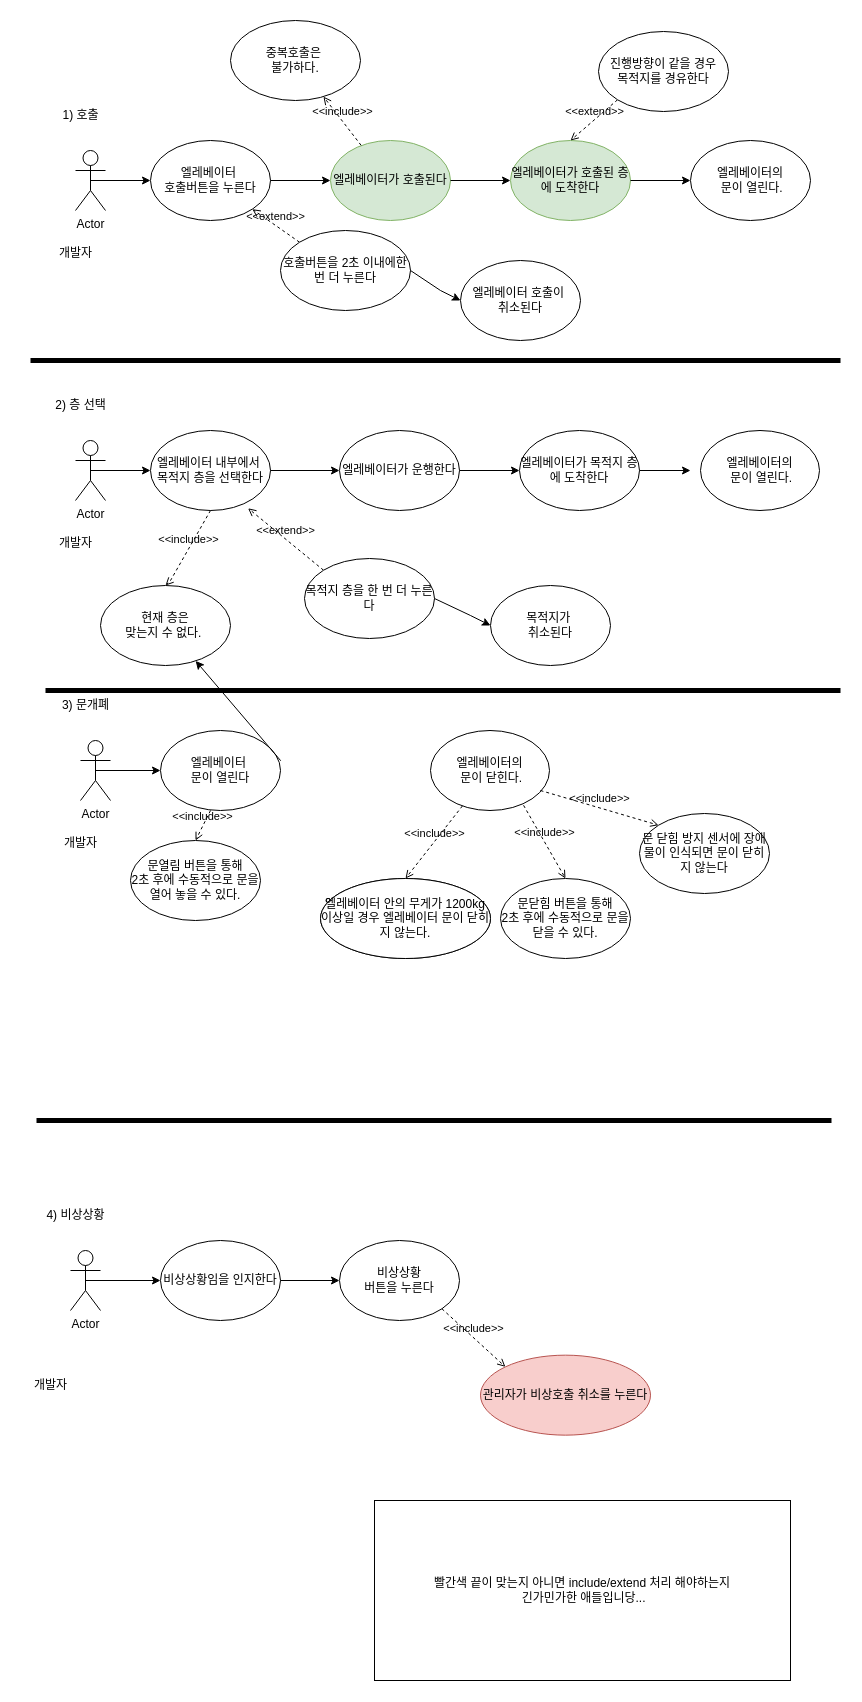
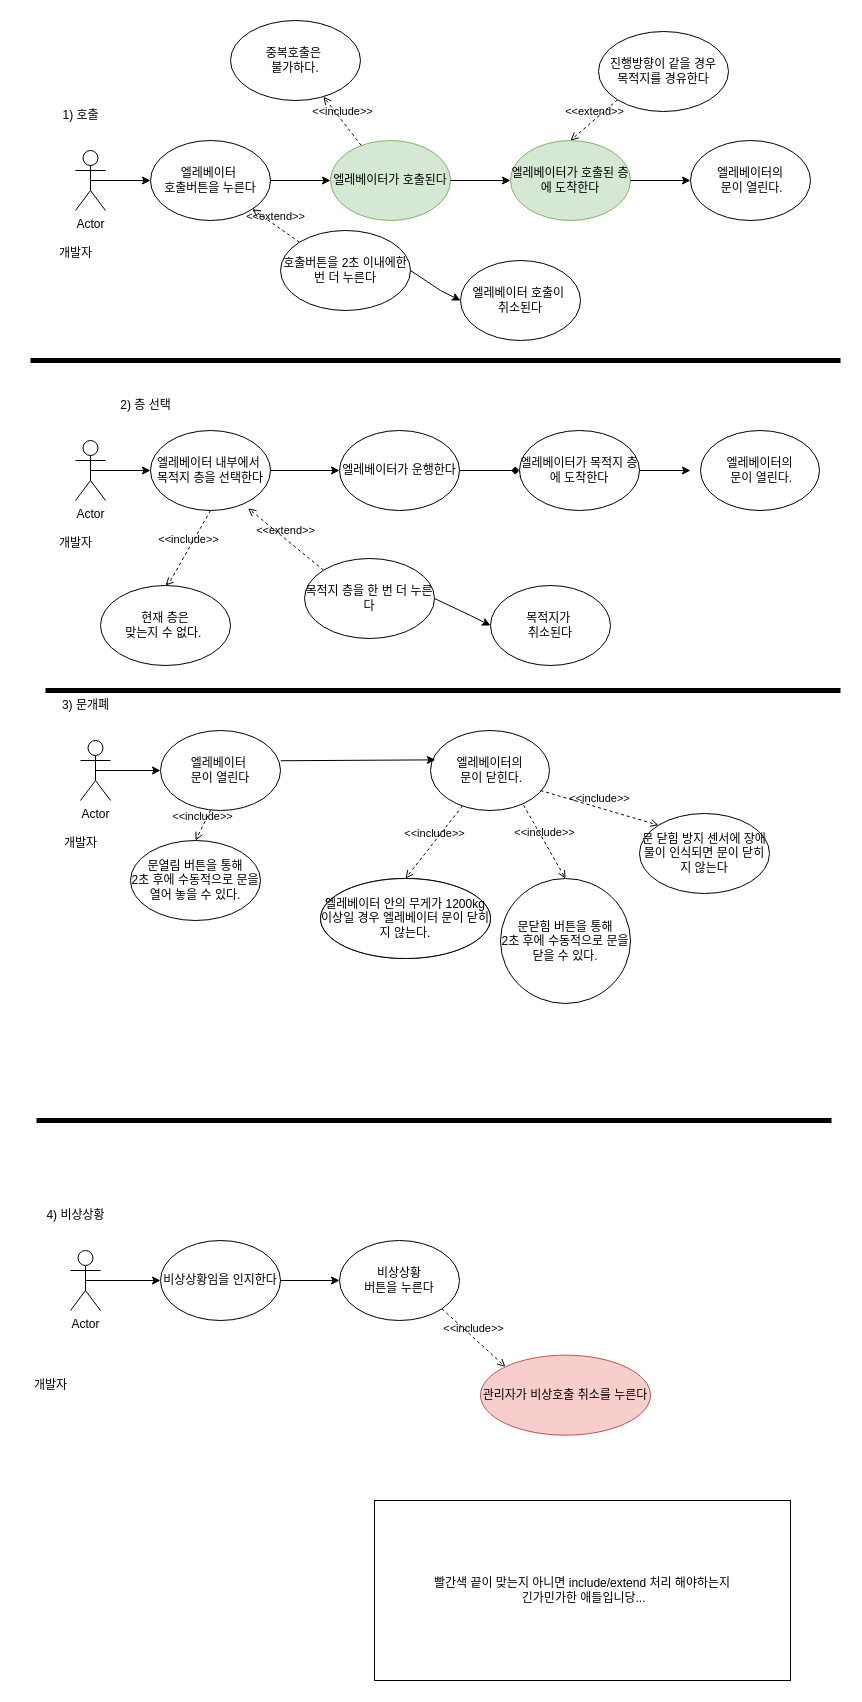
node "2) 층 선택": moved (81, 406) -> (146, 406)
edge "엘레베이터가 운행한다" -> "엘레베이터가 목적지 층에 도착한다": arrowhead classic -> diamond
edge "엘레베이터 문이 열린다" -> "현재 층은 맞는지 수 없다.": now "엘레베이터 문이 열린다" -> "엘레베이터의 문이 닫힌다."
node "문닫힘 버튼을 통해 2초 후에 수동적으로 문을 닫을 수 있다.": size 130x80 -> 130x125
